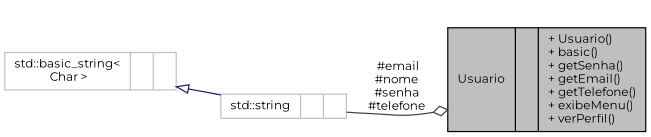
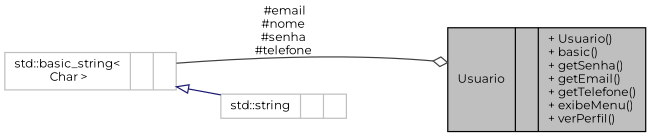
edge "std::string" -> "Usuario": now "std::basic_string<" -> "Usuario"
